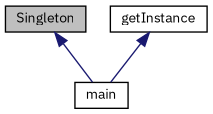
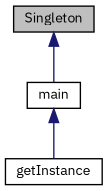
edge "main" -> "getInstance": reversed
